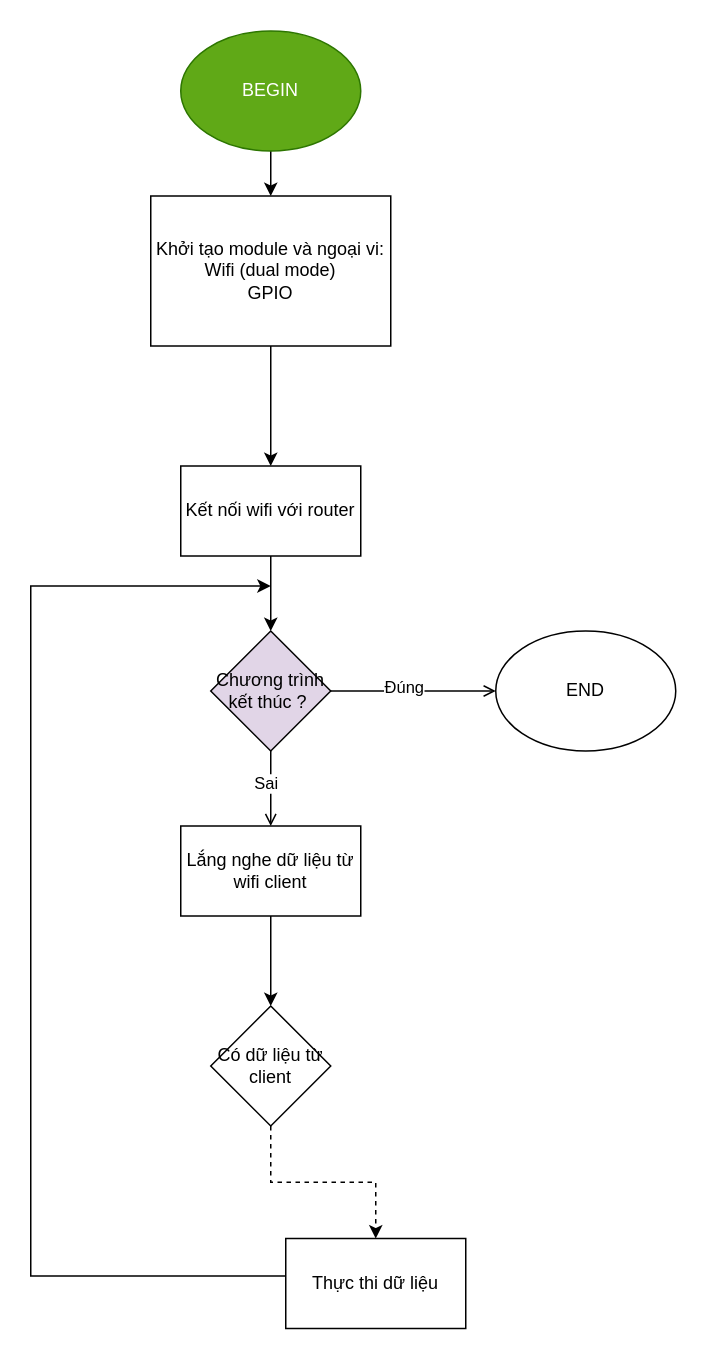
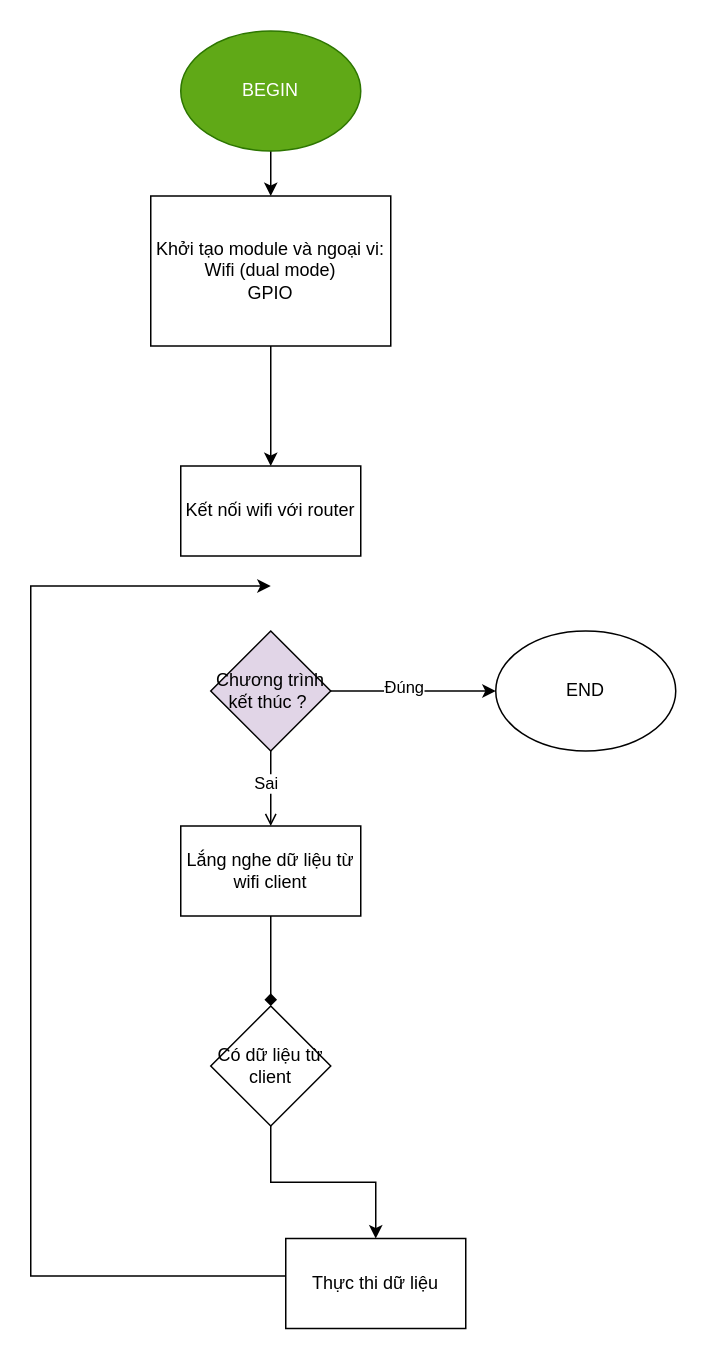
edge "Kết nối wifi với router" -> "Chương trình kết thúc ?": removed
edge "Chương trình kết thúc ?" -> "END": arrowhead open -> classic
edge "Lắng nghe dữ liệu từ wifi client" -> "Có dữ liệu từ client": arrowhead classic -> diamond
edge "Có dữ liệu từ client" -> "Thực thi dữ liệu": style dashed -> solid
